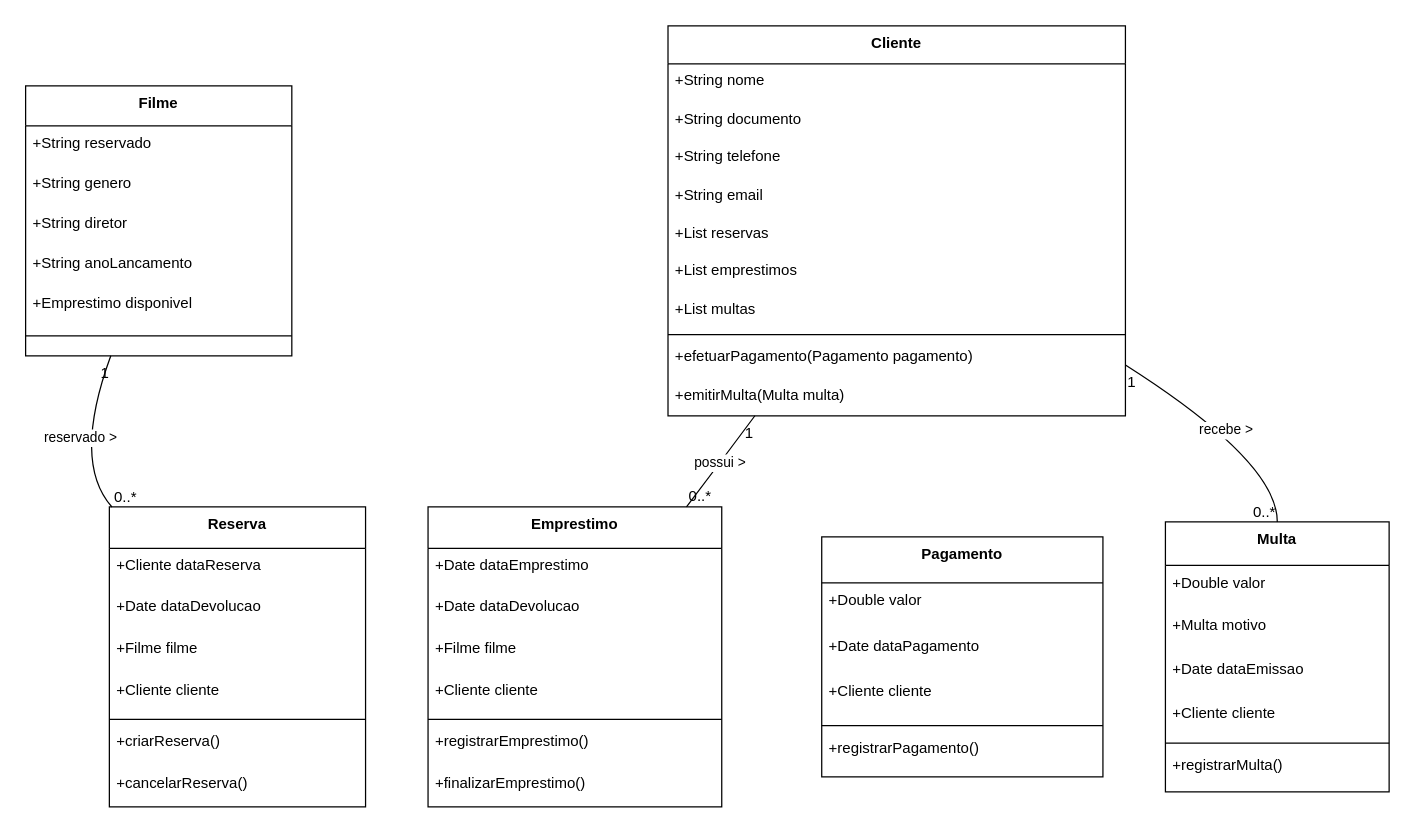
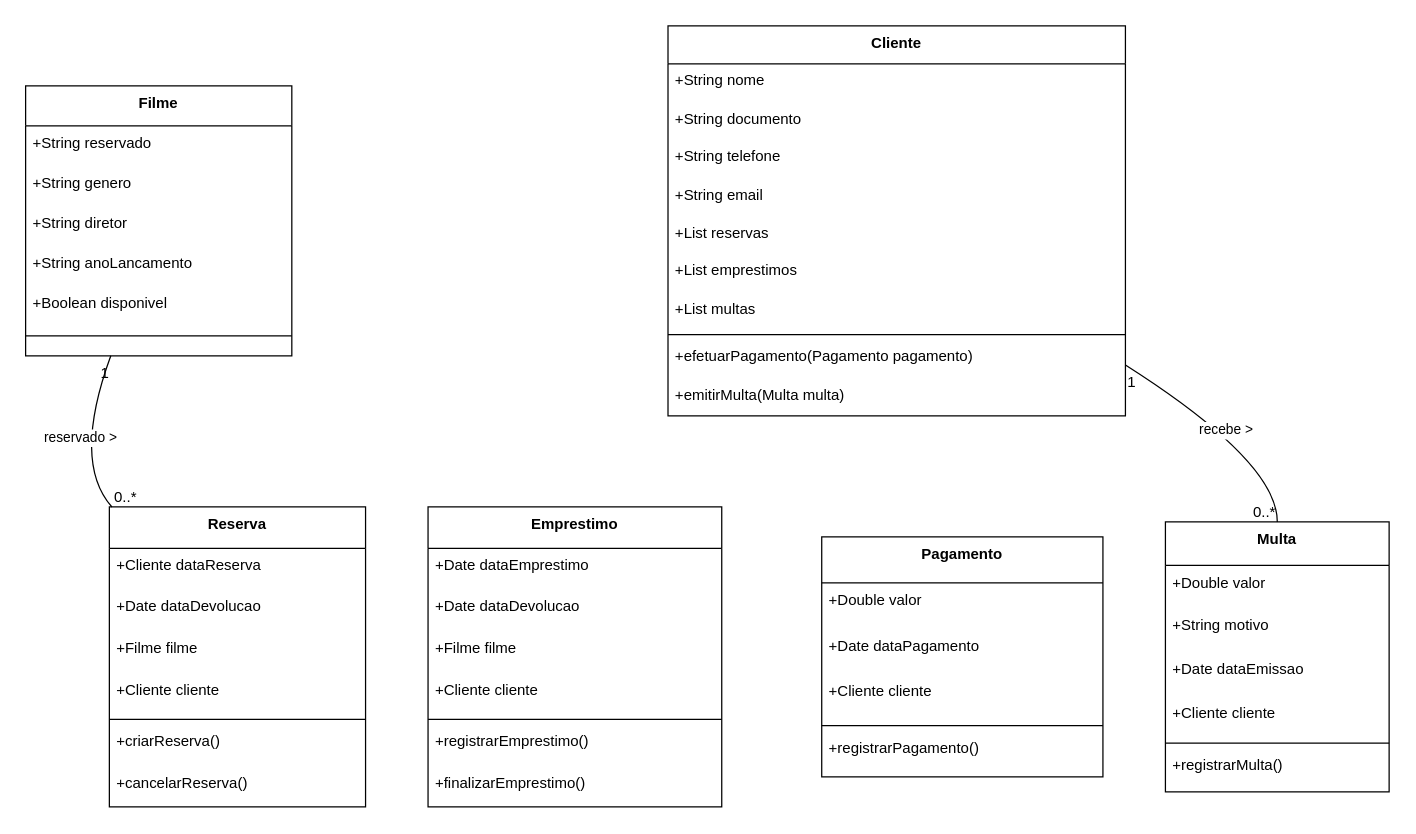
node "+Emprestimo disponivel": label "+Emprestimo disponivel" -> "+Boolean disponivel"
edge "Cliente" -- "Emprestimo": removed, labels "1", "possui >", "0..*"
node "+Multa motivo": label "+Multa motivo" -> "+String motivo"
